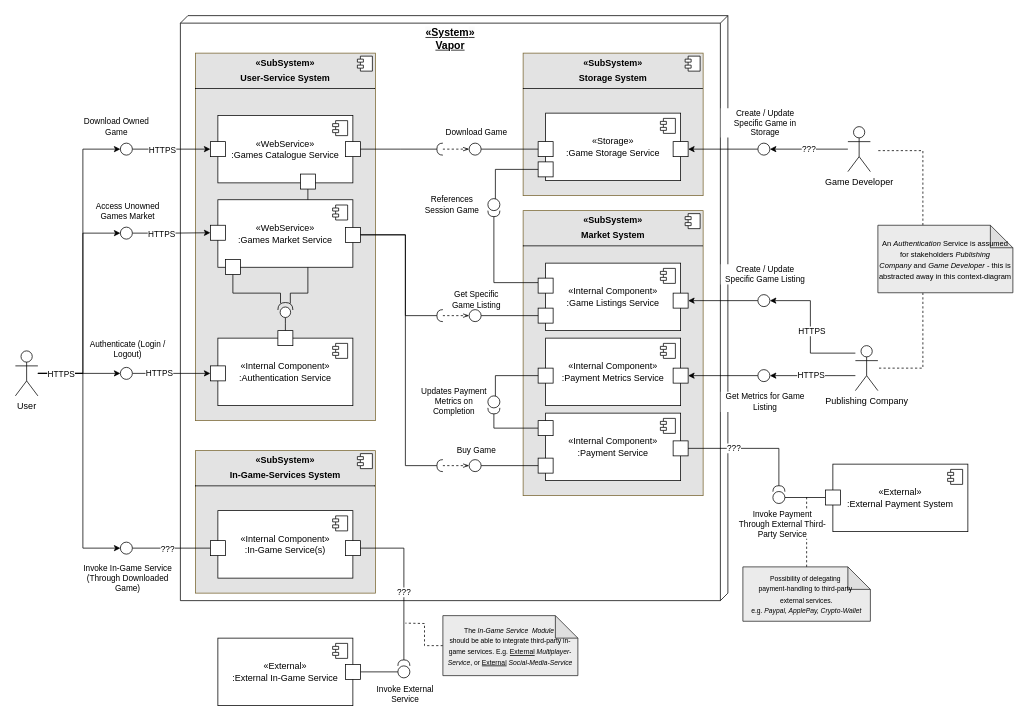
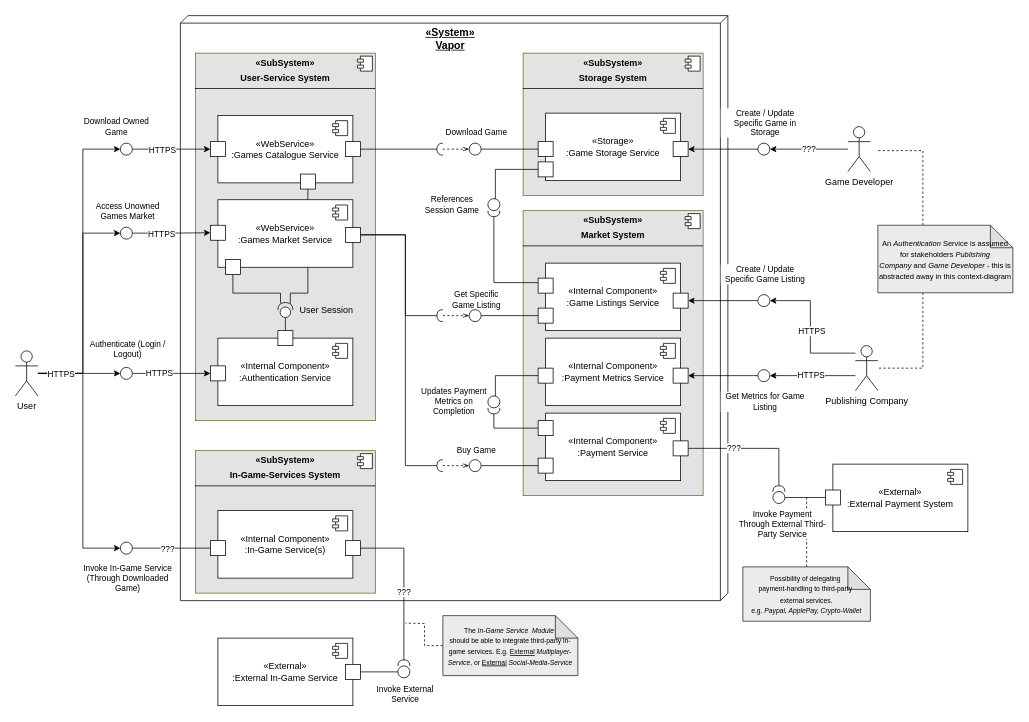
node "User Session": added
